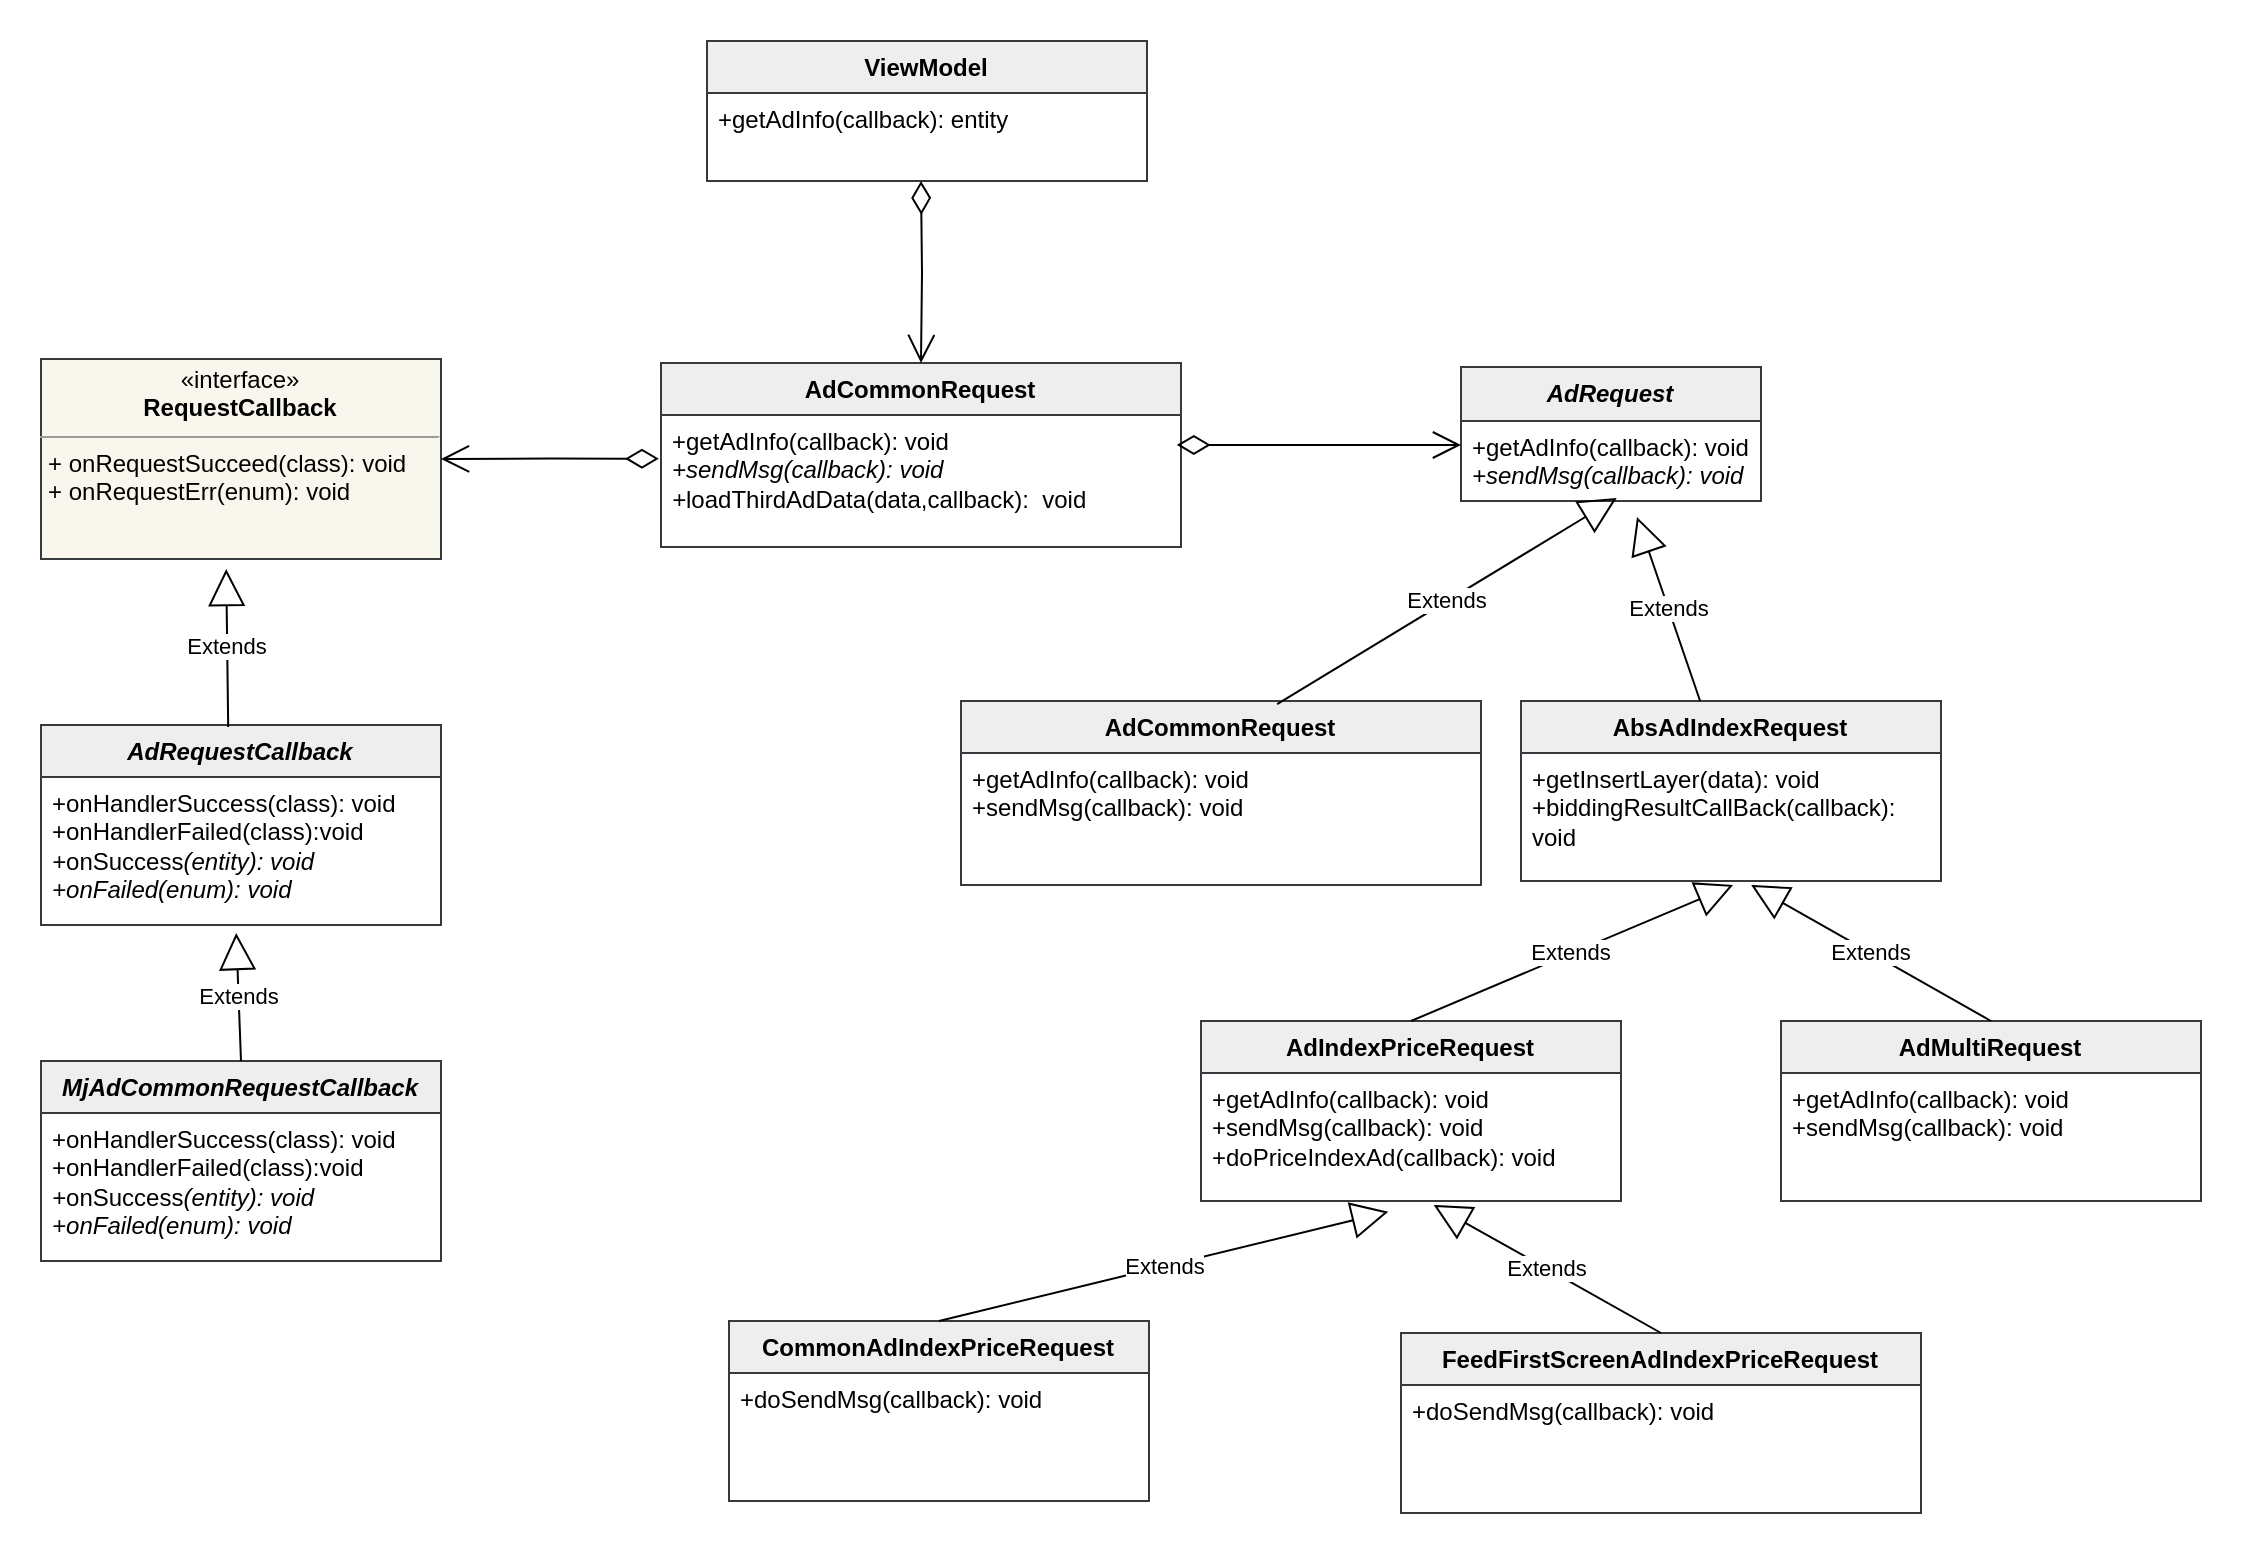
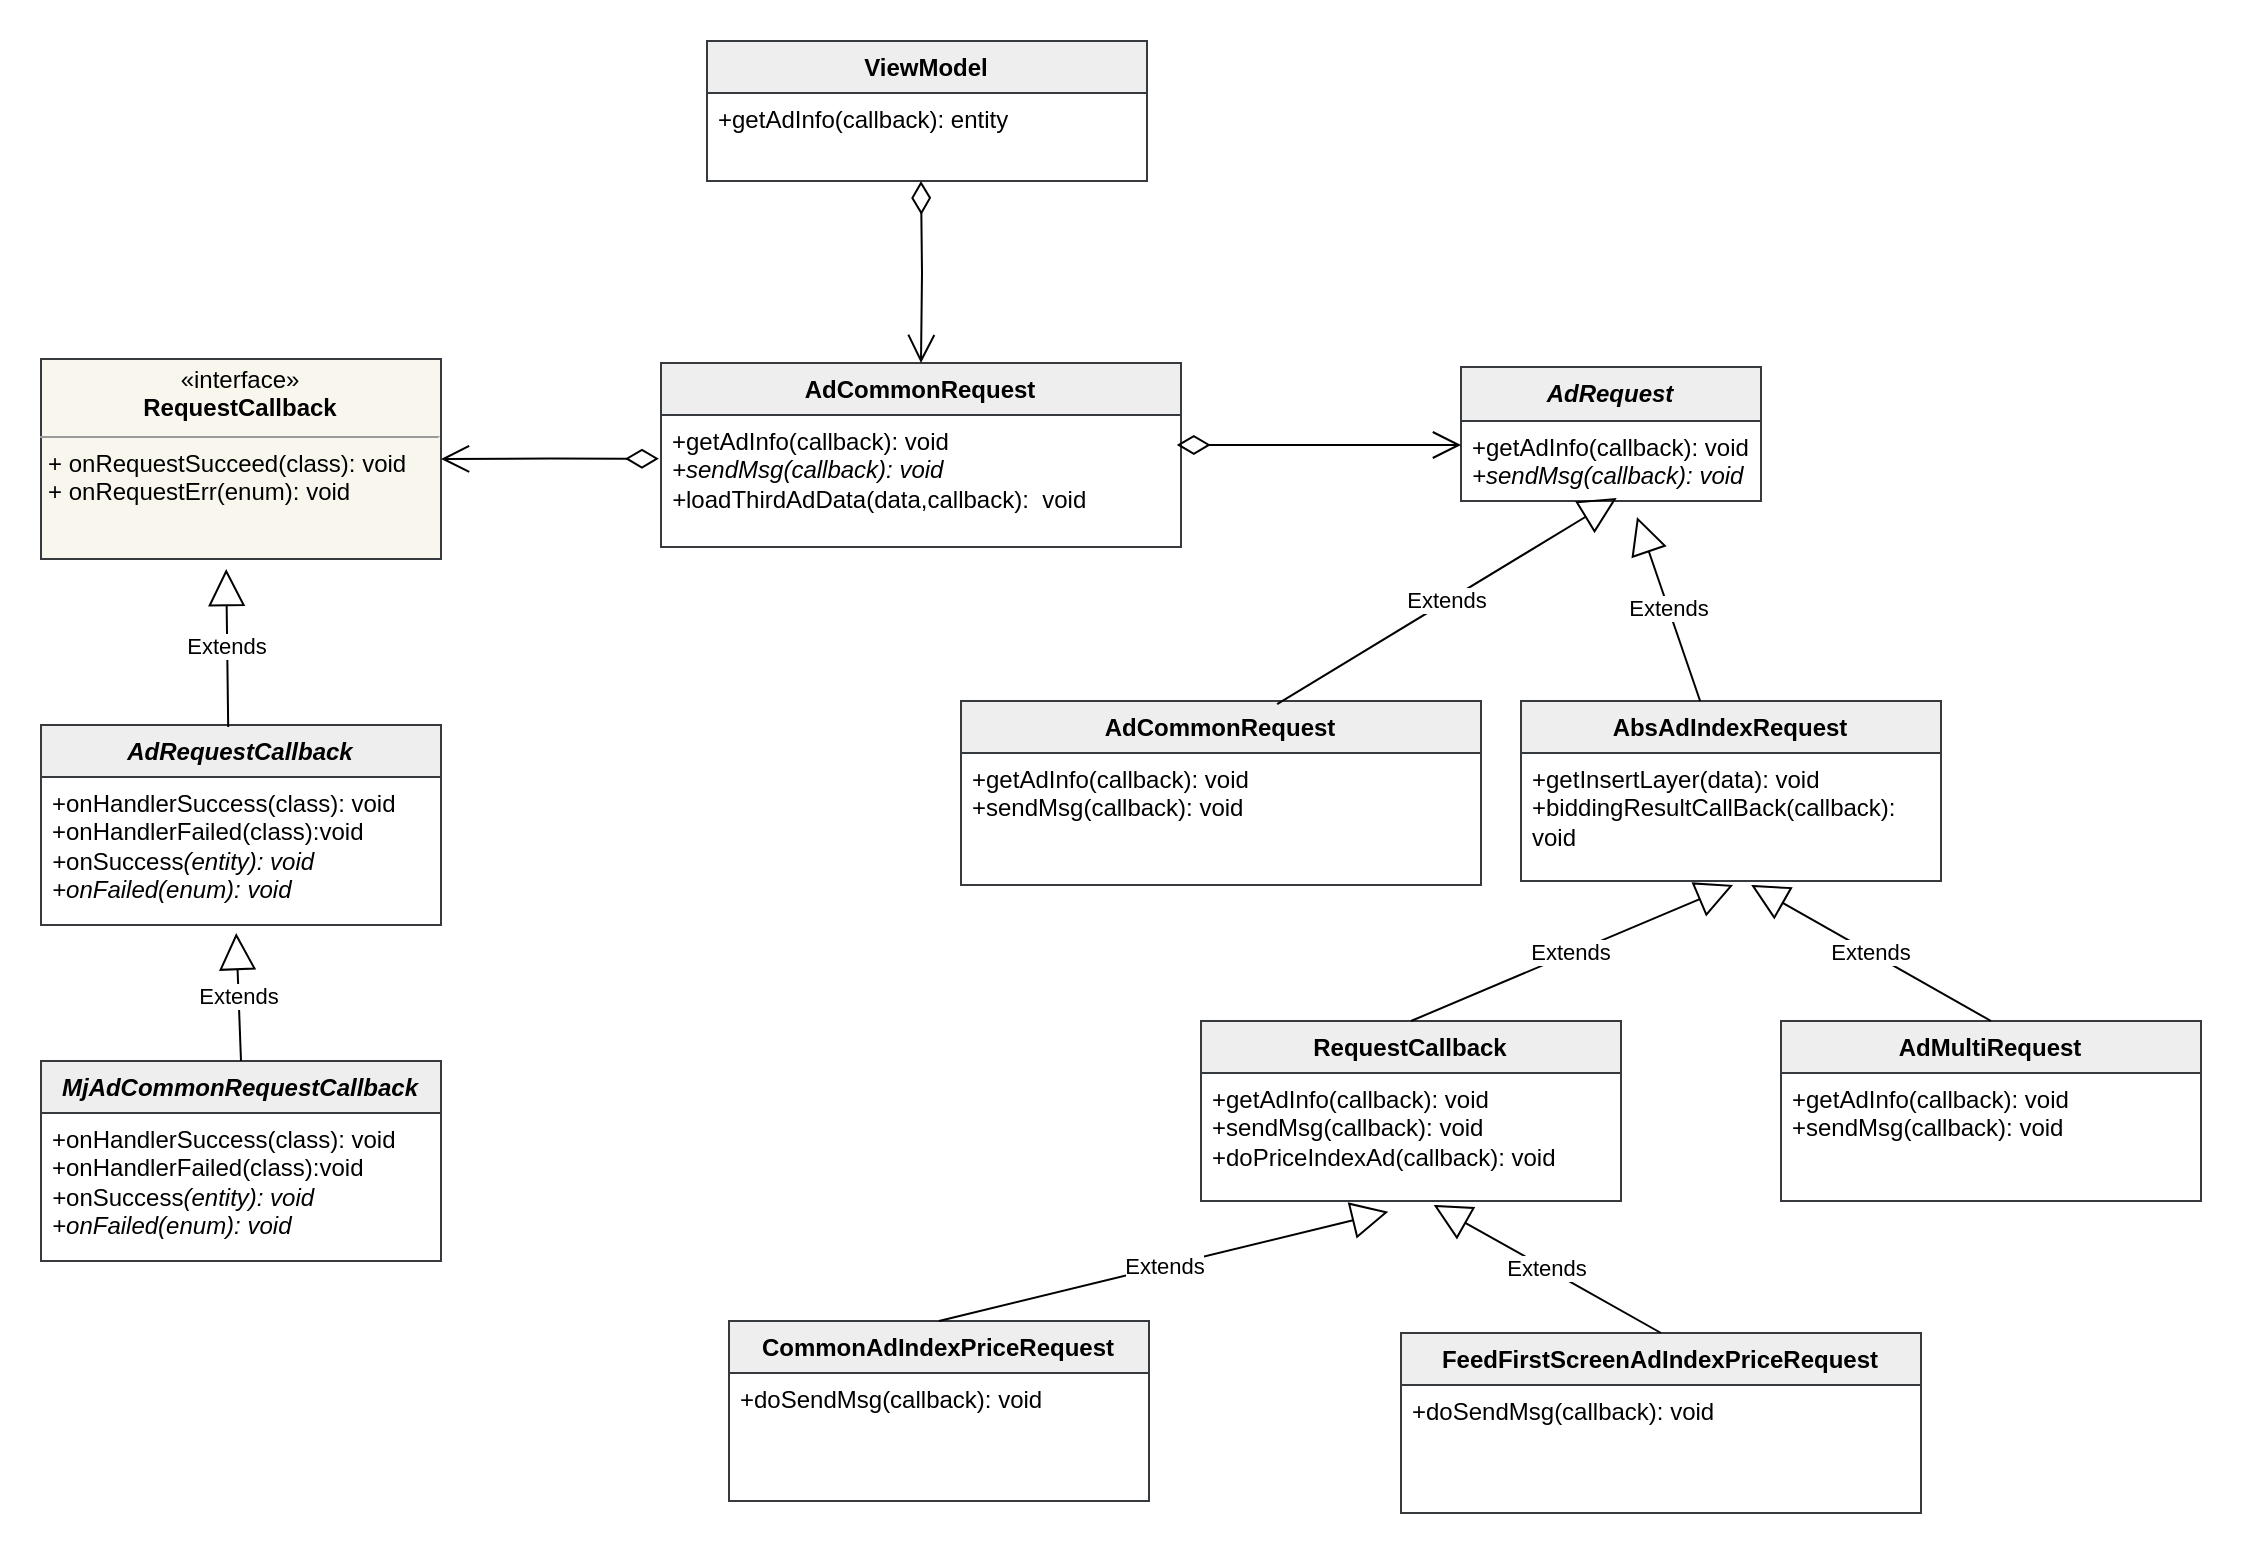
node "AdIndexPriceRequest": label "AdIndexPriceRequest" -> "RequestCallback"
